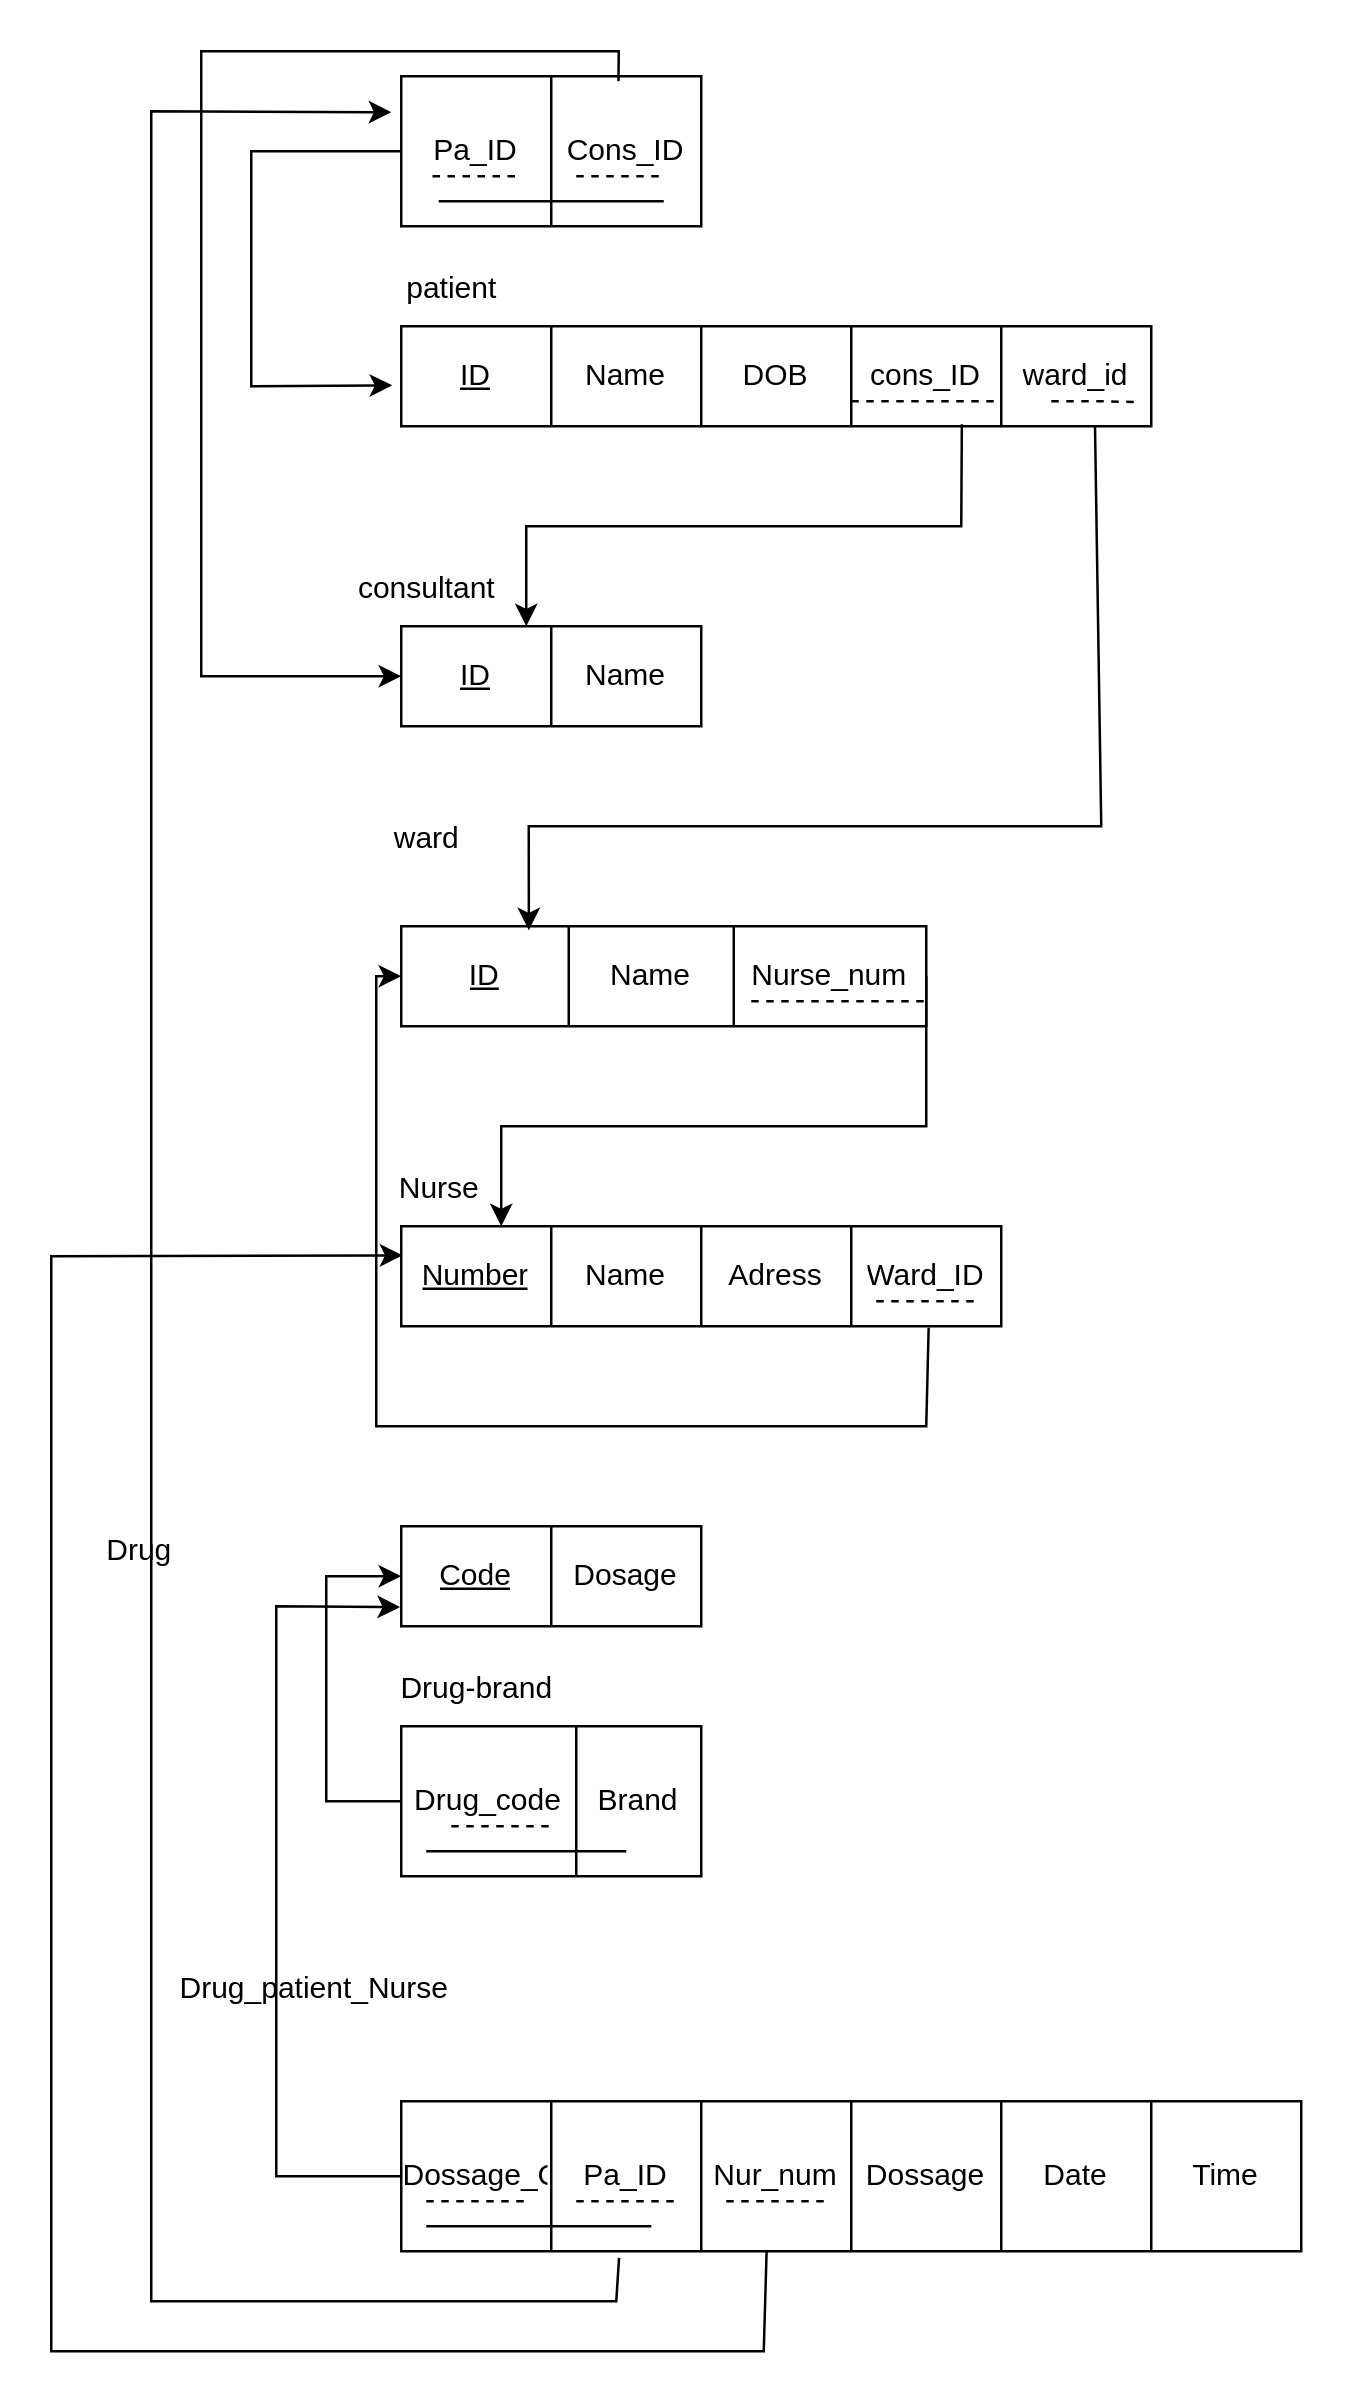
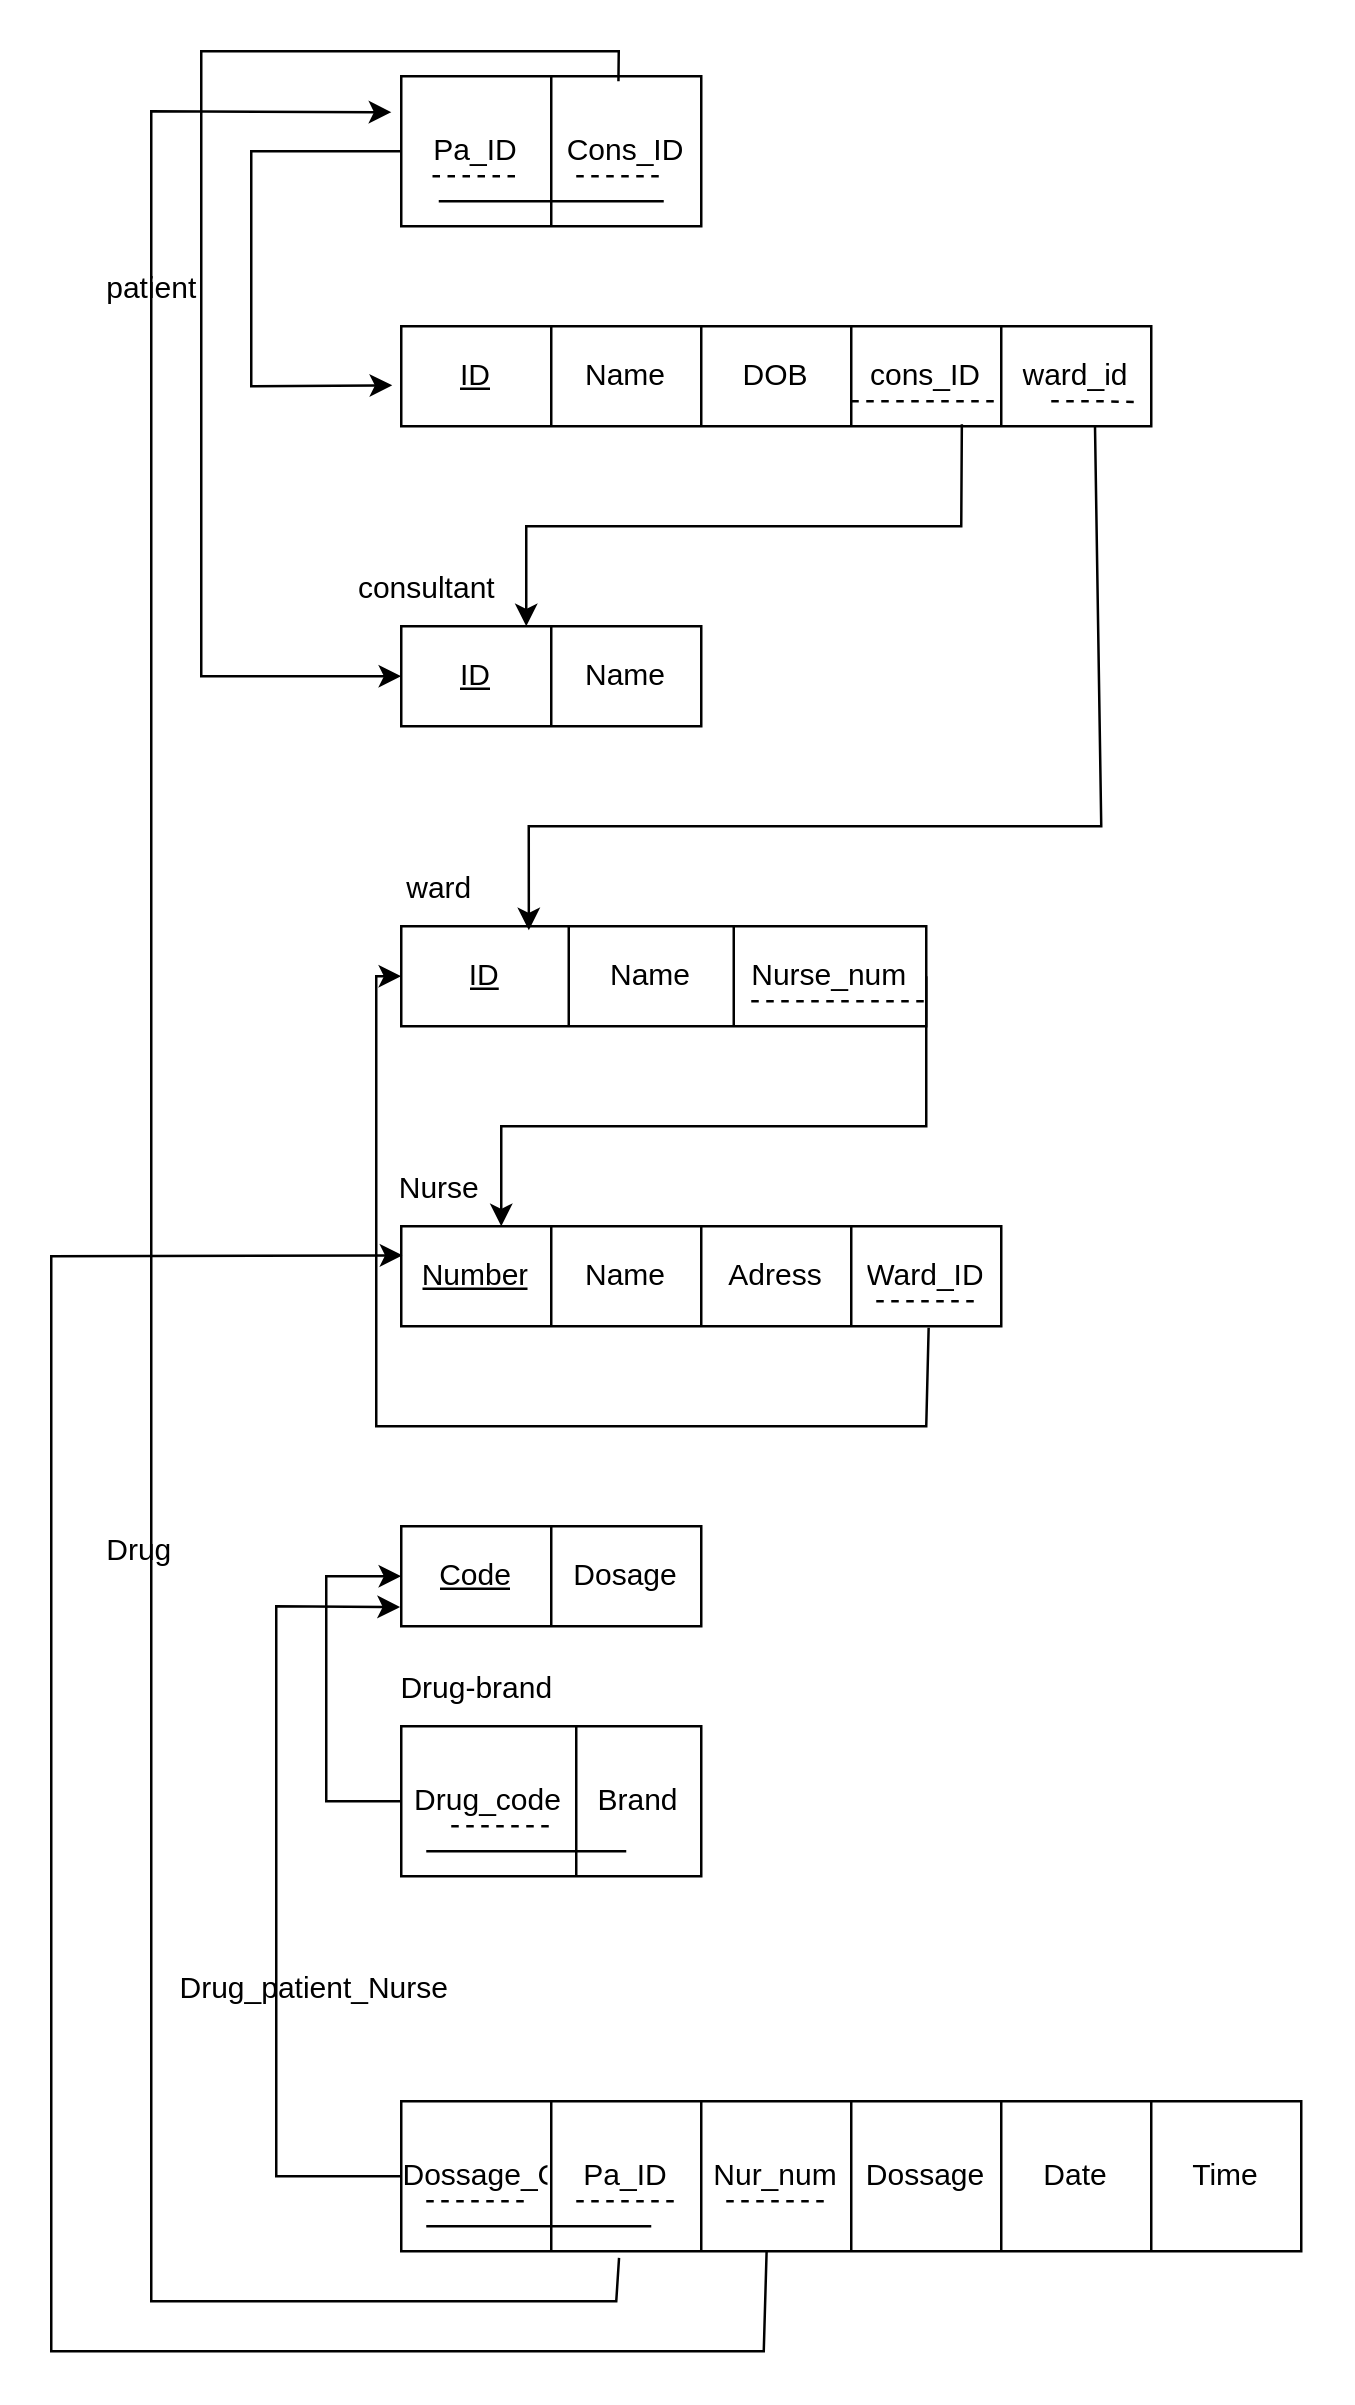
node "patient": moved (451, 289) -> (151, 289)
node "ward": moved (426, 839) -> (439, 889)
